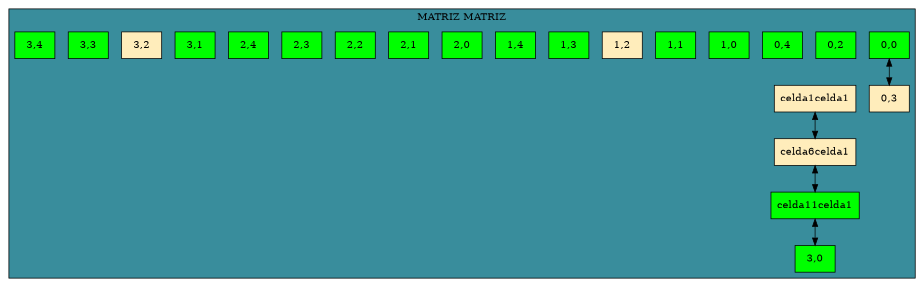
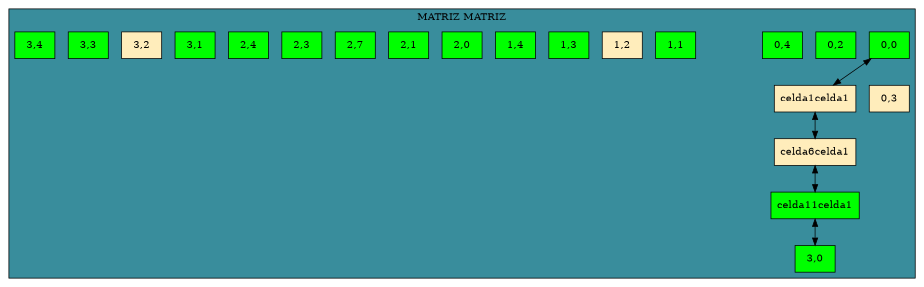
node "2,2": label "2,2" -> "2,7"
node "1,0": removed
edge "0,0" -- "0,3": now "0,0" -- "celda1celda1"
